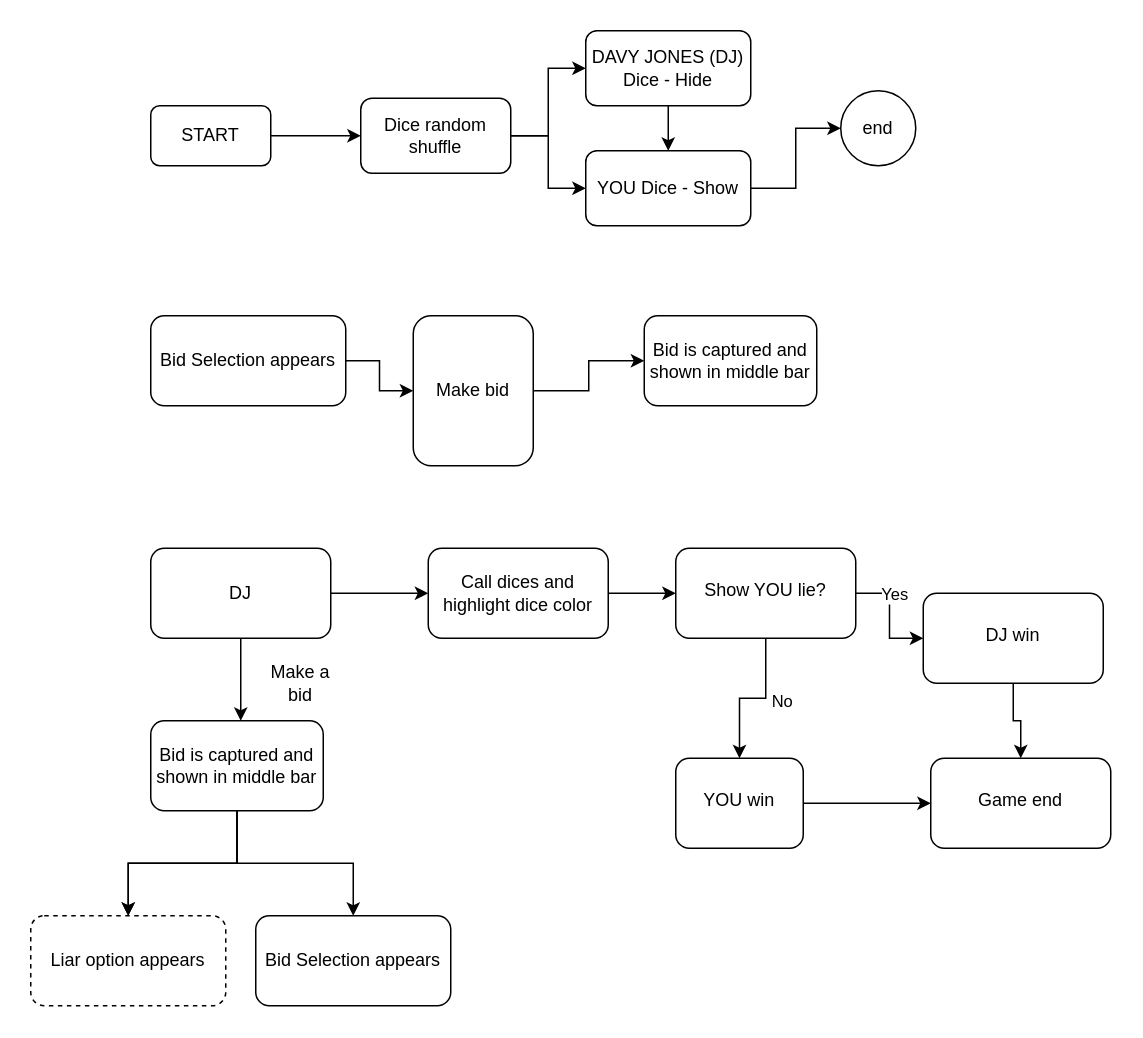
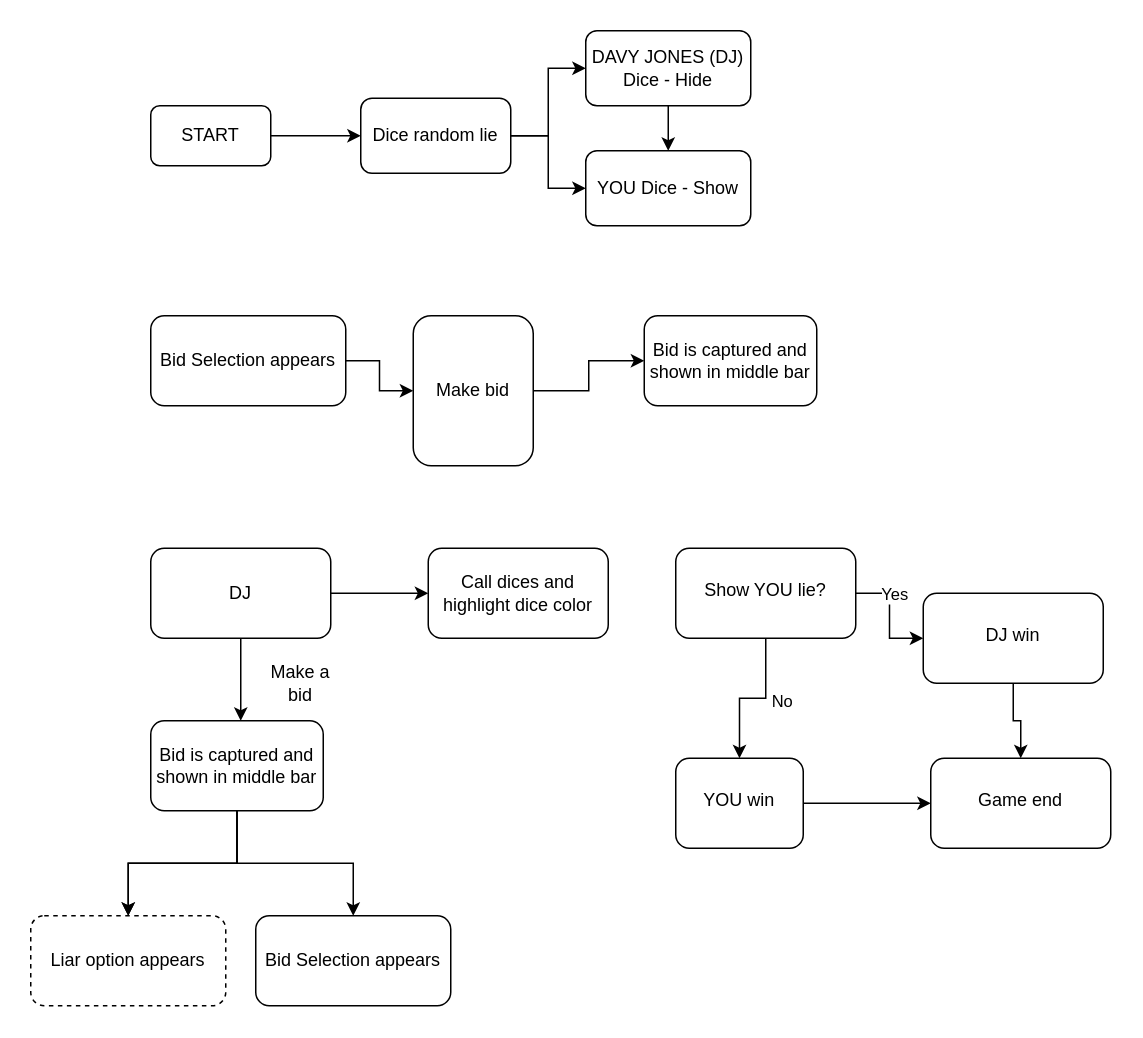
node "end": removed
node "Dice random shuffle": label "Dice random shuffle" -> "Dice random lie"
edge "YOU Dice - Show" -> "end": removed
edge "Call dices and highlight dice color" -> "Show YOU lie?": removed
